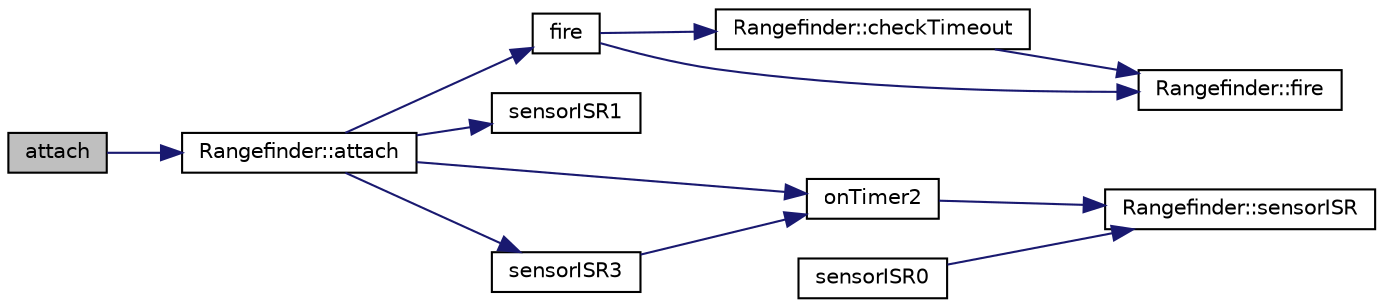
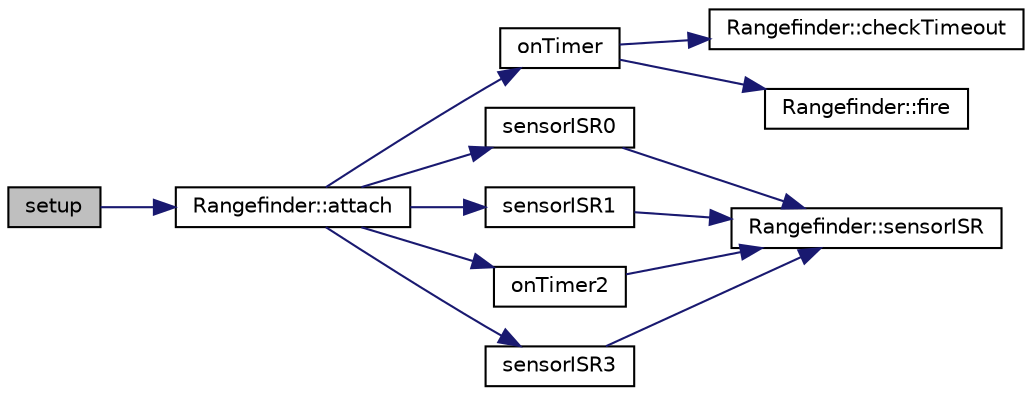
node "fire": label "fire" -> "onTimer"
edge "Rangefinder::checkTimeout" -> "Rangefinder::fire": removed
node "attach": label "attach" -> "setup"
edge "Rangefinder::attach" -> "sensorISR0": added
edge "sensorISR1" -> "Rangefinder::sensorISR": added
edge "sensorISR3" -> "onTimer2": now "sensorISR3" -> "Rangefinder::sensorISR"
